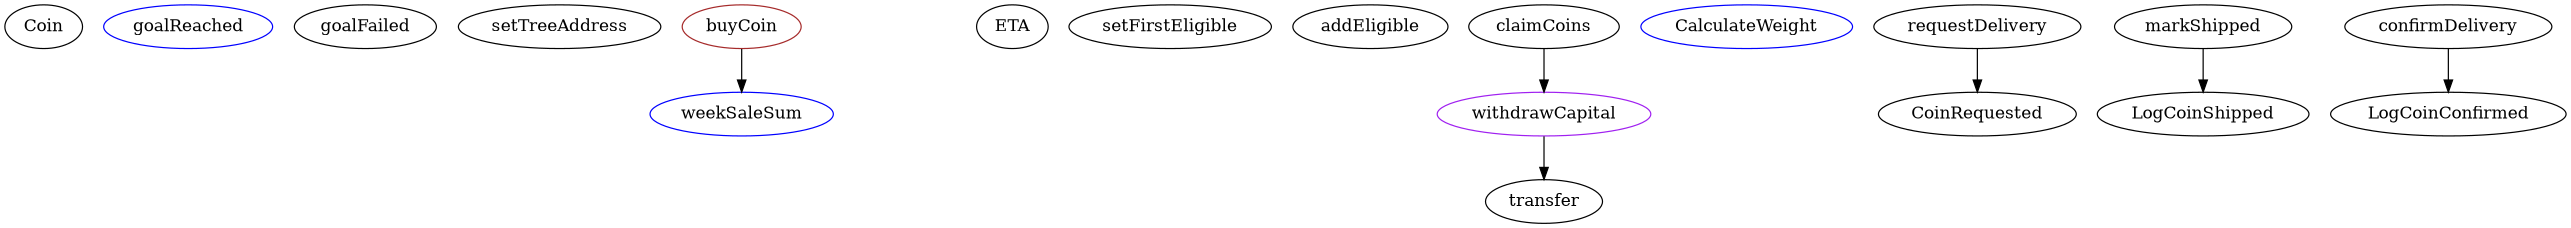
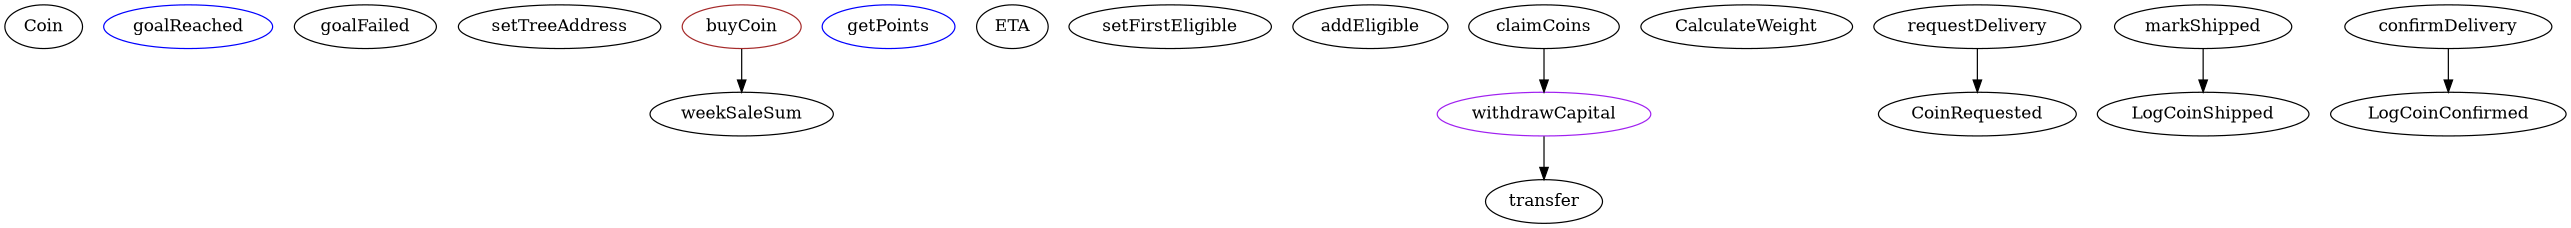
node "getPoints": added
node "CalculateWeight": color blue -> black
node "weekSaleSum": color blue -> black
